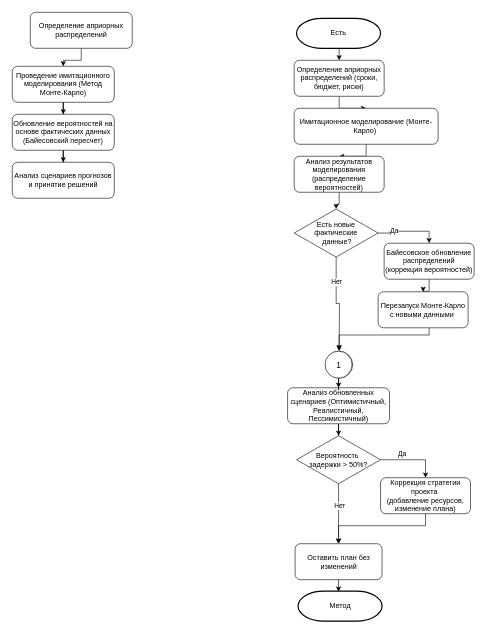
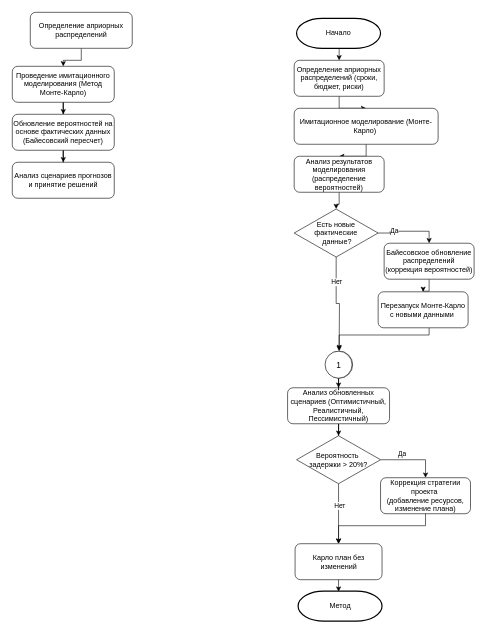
node "Есть": label "Есть" -> "Начало"
node "Вероятность задержки > 50%?": label "Вероятность задержки > 50%?" -> "Вероятность задержки > 20%?"
node "Оставить план без изменений": label "Оставить план без изменений" -> "Карло план без изменений"
